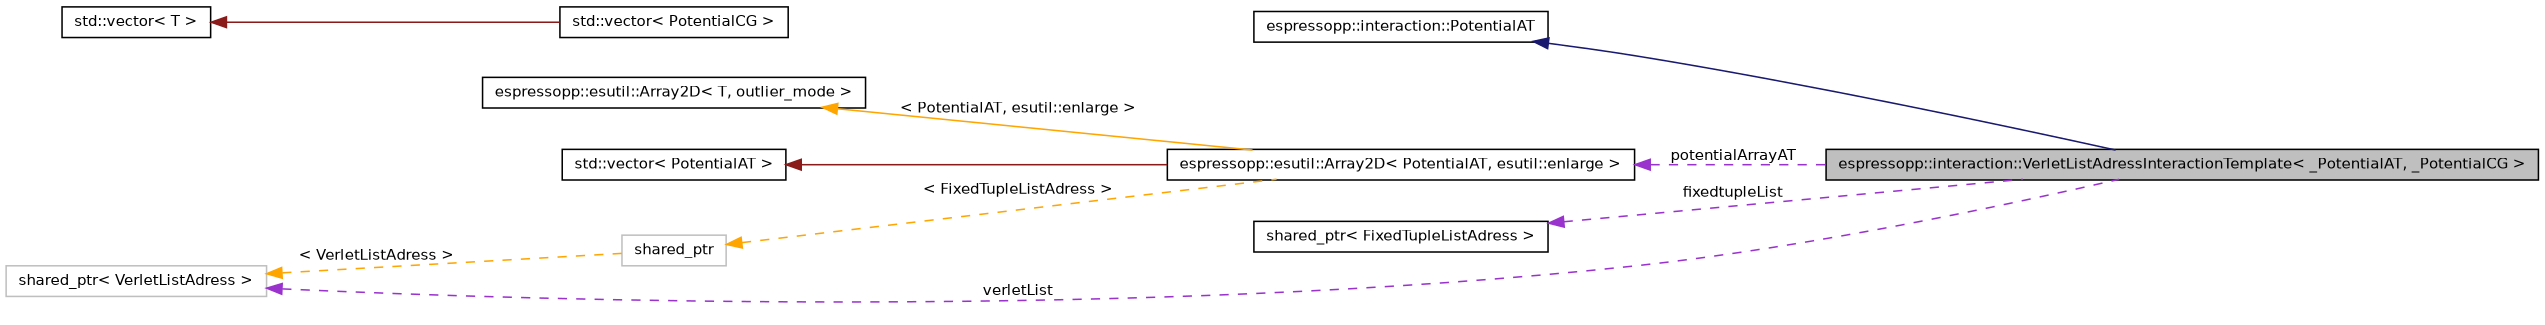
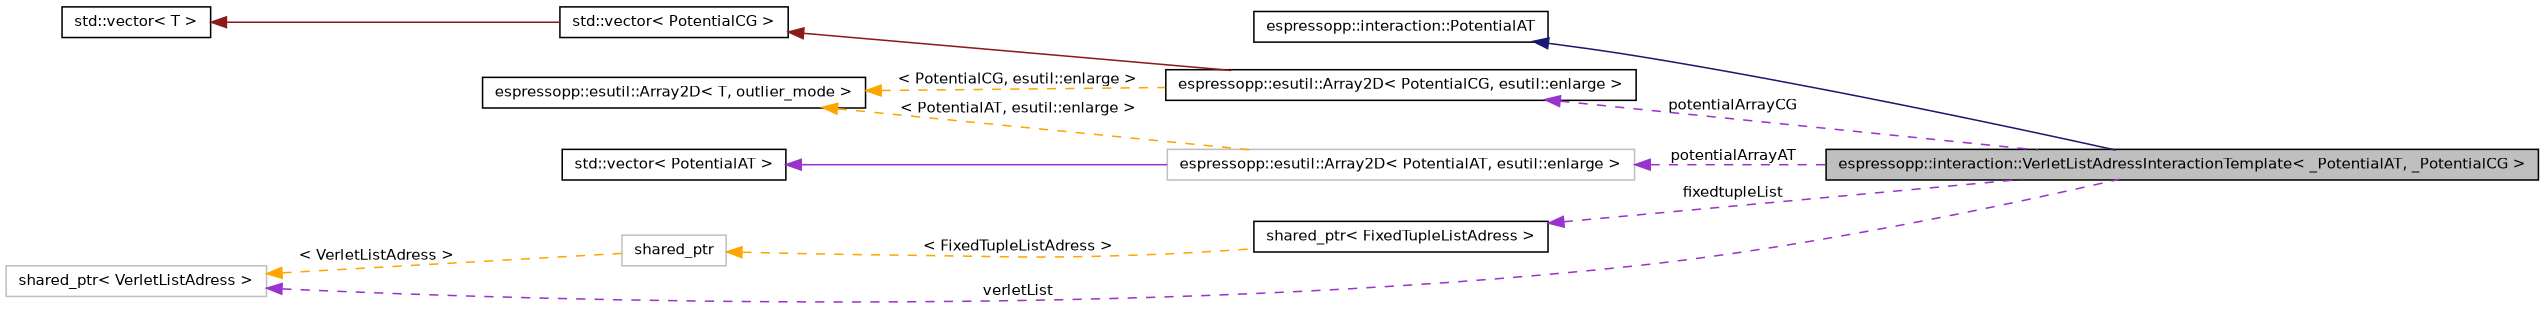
node "espressopp::esutil::Array2D< PotentialCG, esutil::enlarge >": added
edge "espressopp::esutil::Array2D< PotentialAT, esutil::enlarge >" -> "espressopp::esutil::Array2D< T, outlier_mode >": style solid -> dashed
edge "espressopp::esutil::Array2D< PotentialAT, esutil::enlarge >" -> "std::vector< PotentialAT >": color firebrick4 -> darkorchid3
node "espressopp::esutil::Array2D< PotentialAT, esutil::enlarge >": color black -> grey75
edge "espressopp::esutil::Array2D< PotentialAT, esutil::enlarge >" -> "shared_ptr": now "shared_ptr< FixedTupleListAdress >" -> "shared_ptr"
